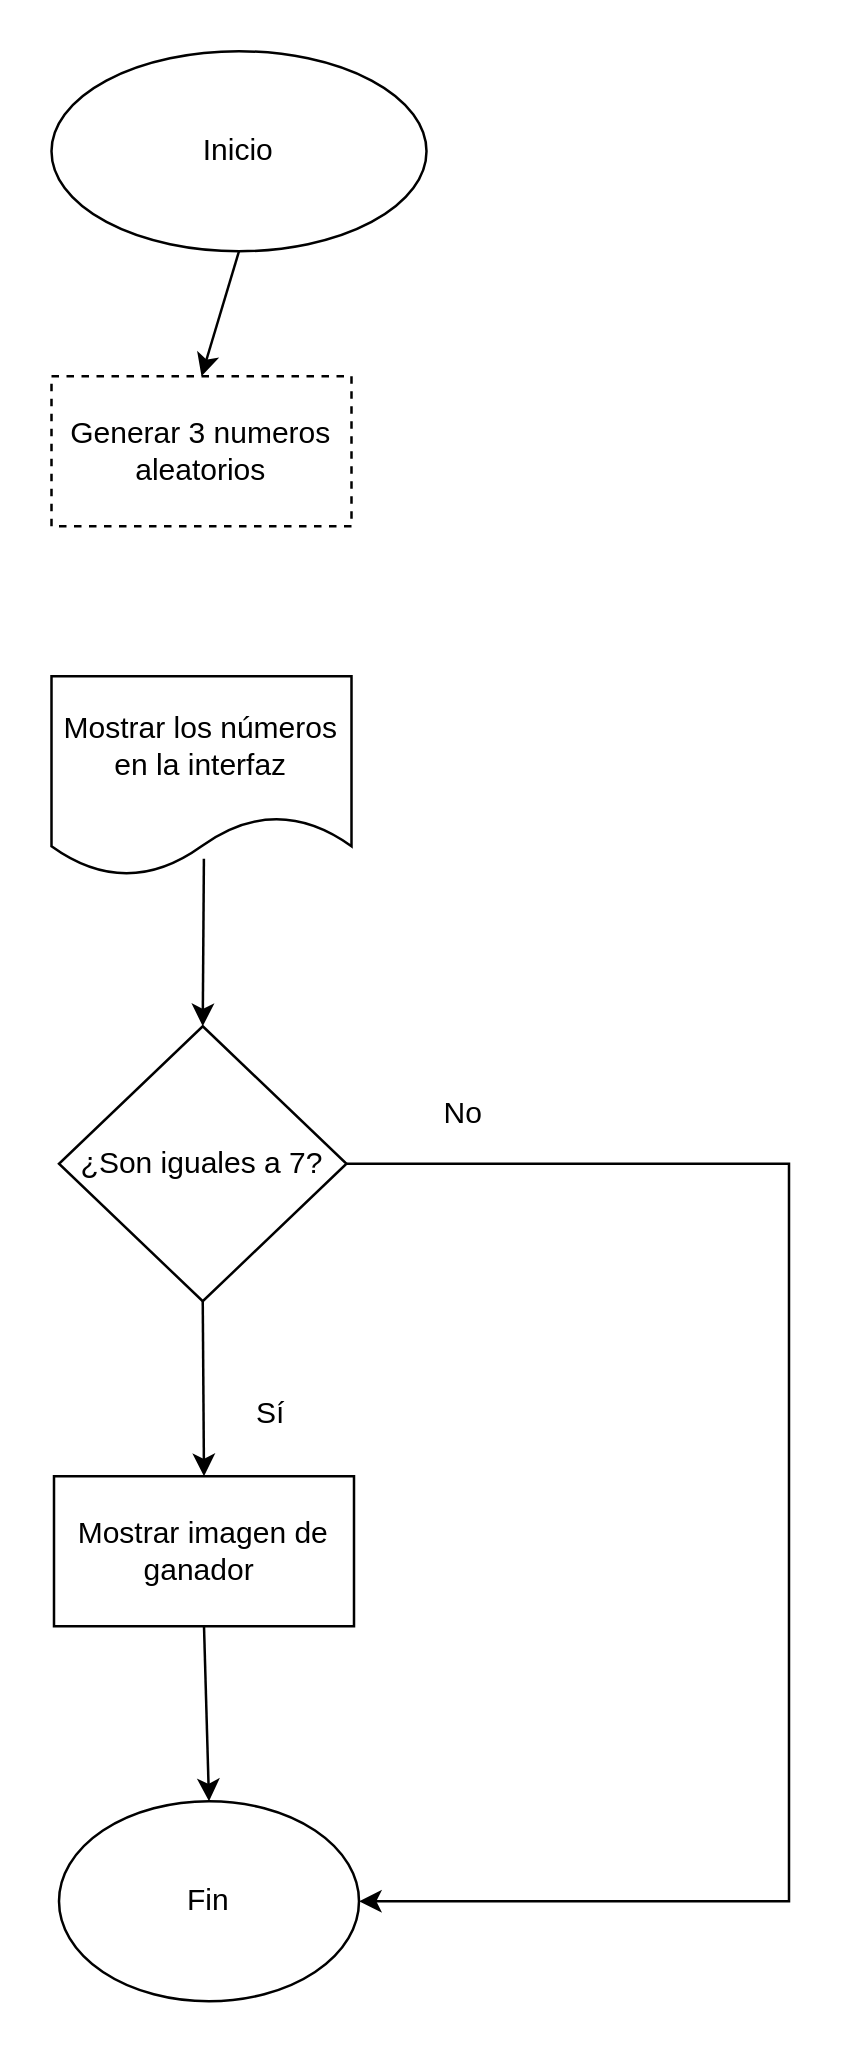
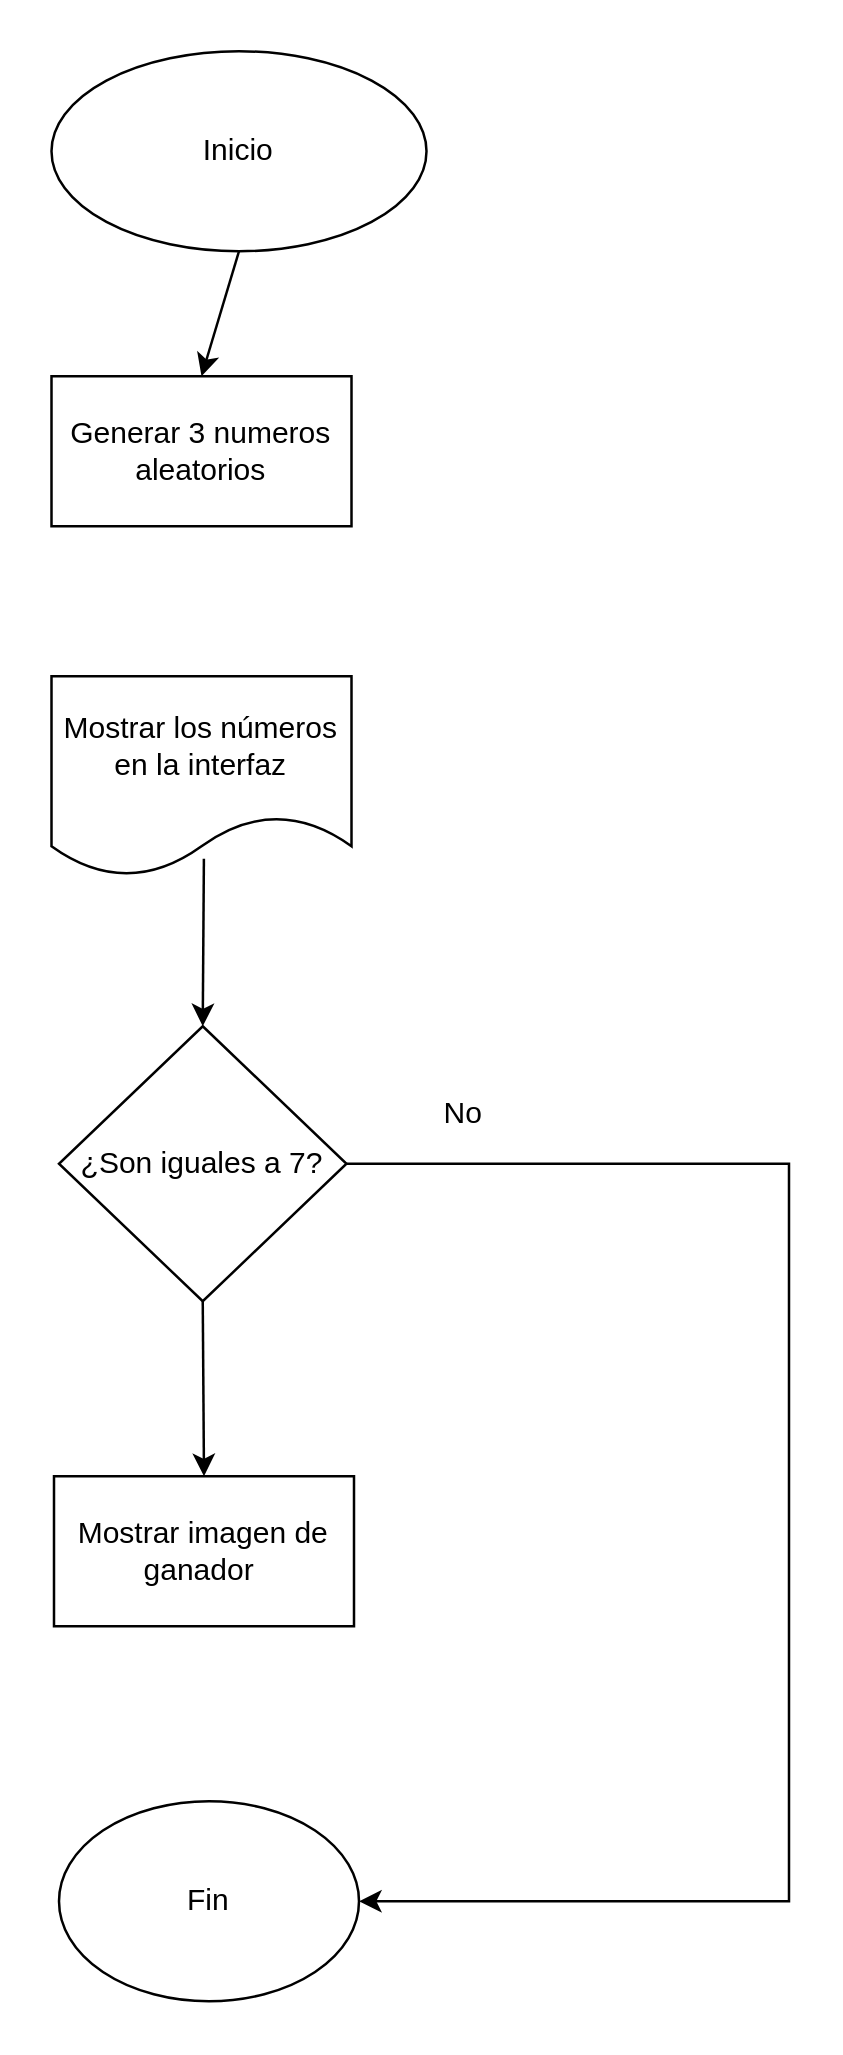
node "Generar 3 numeros aleatorios": style dashed -> solid
node "Sí": removed
edge "Mostrar imagen de ganador" -> "Fin": removed
